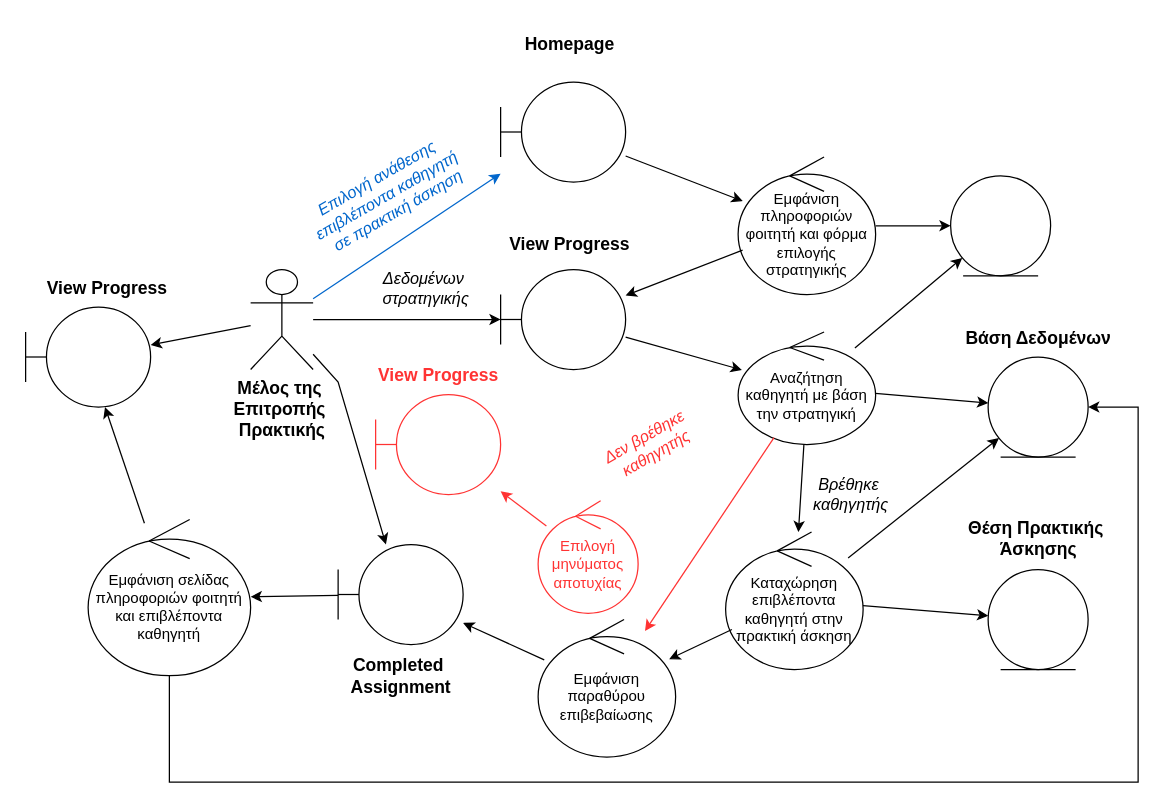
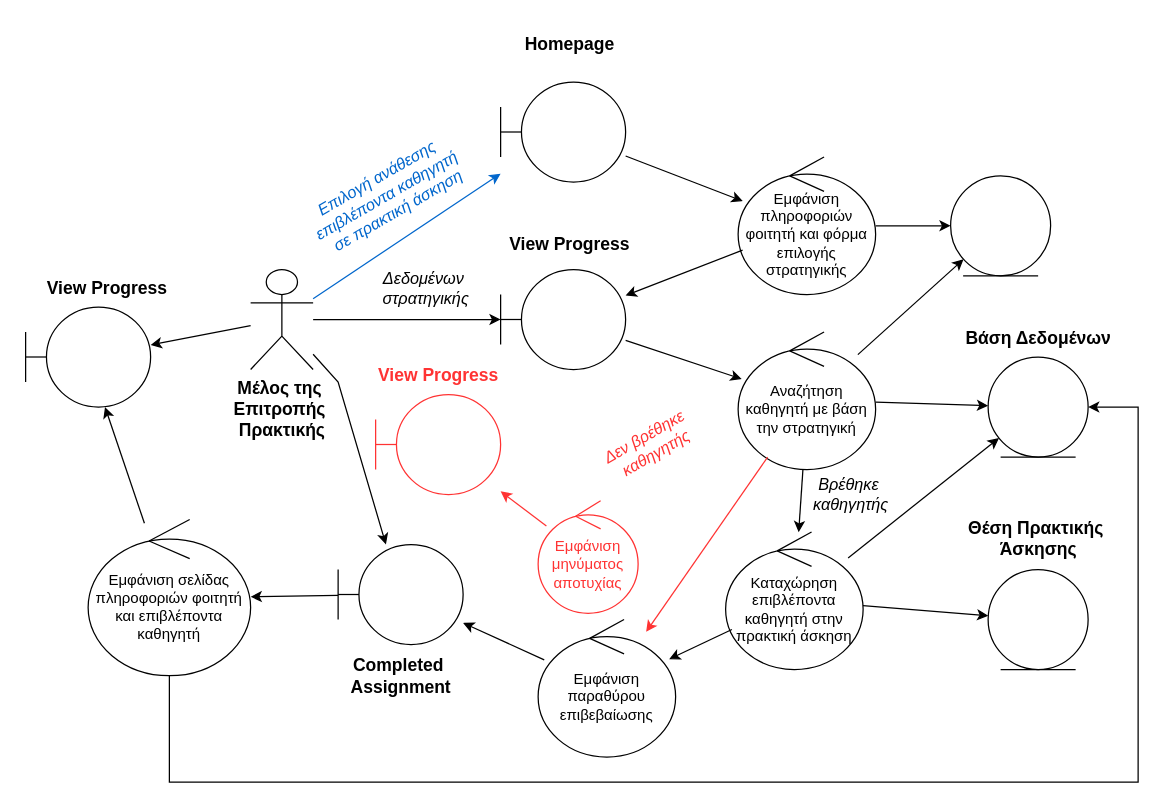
node "Αναζήτηση καθηγητή με βάση την στρατηγική": size 138x113 -> 138x138
node "Επιλογή μηνύματος αποτυχίας": label "Επιλογή μηνύματος αποτυχίας" -> "Εμφάνιση μηνύματος αποτυχίας"
